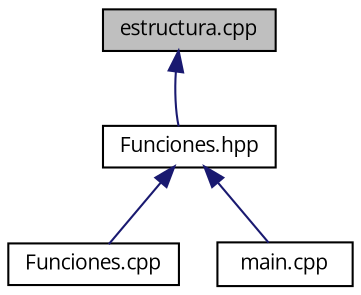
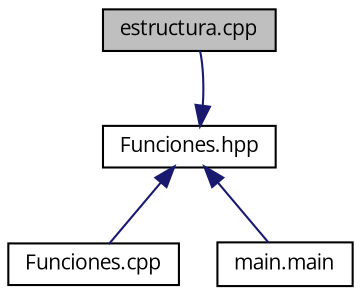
edge "Funciones.hpp" -> "estructura.cpp": reversed
node "main.cpp": label "main.cpp" -> "main.main"
